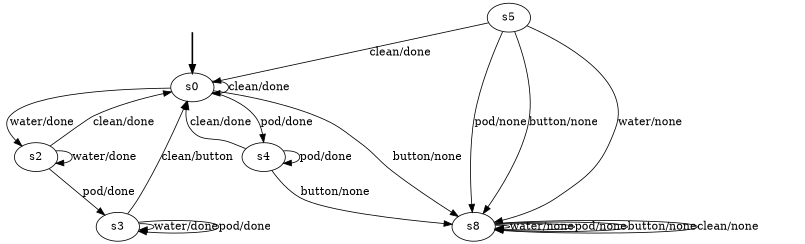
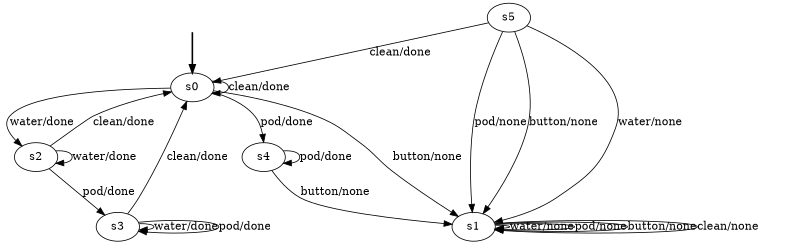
edge "s4" -> "s0": removed, label "clean/done"
edge "s3" -> "s0": label "clean/button" -> "clean/done"
node "s8": label "s8" -> "s1"
